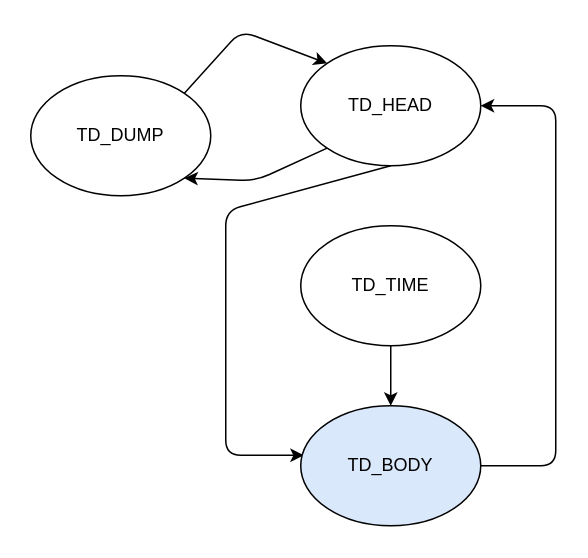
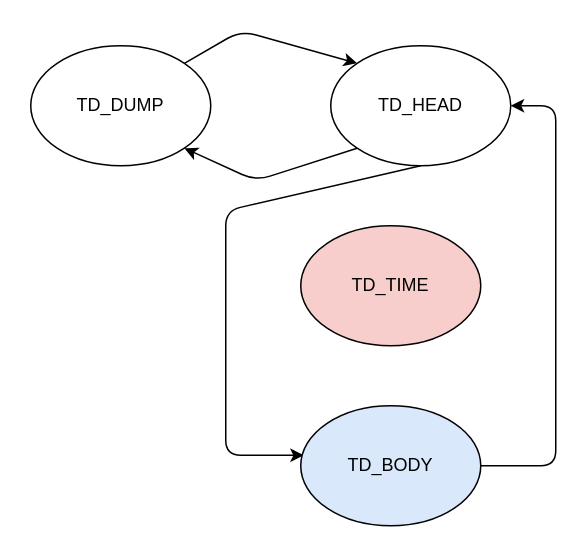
node "TD_HEAD": moved (391, 106) -> (421, 106)
node "TD_DUMP": moved (121, 136) -> (121, 106)
node "TD_TIME": fillcolor #ffffff -> #f8cecc
edge "TD_TIME" -> "TD_BODY": removed
